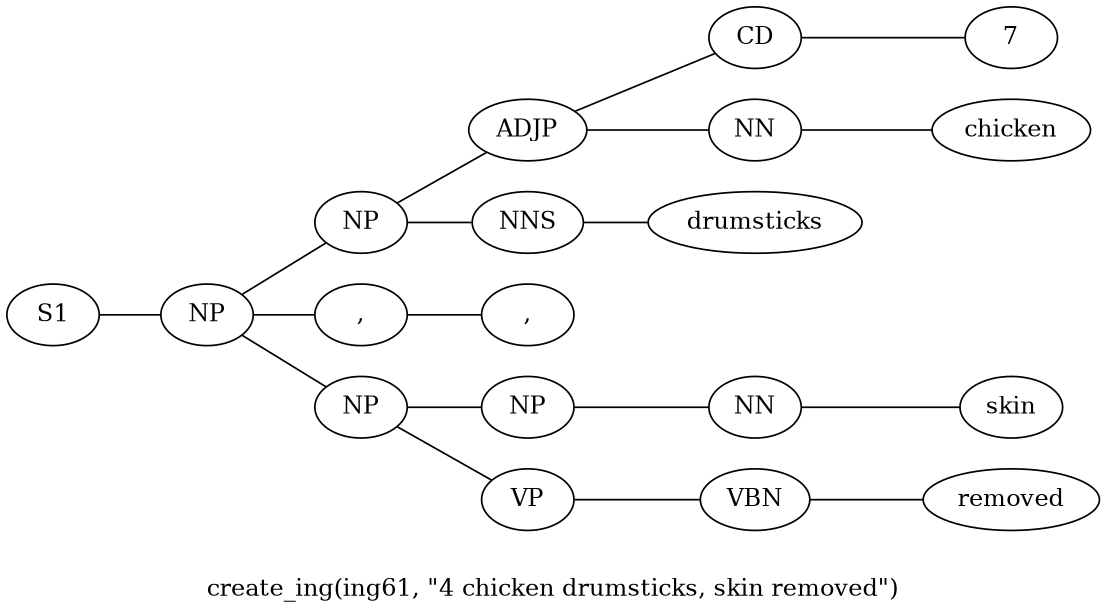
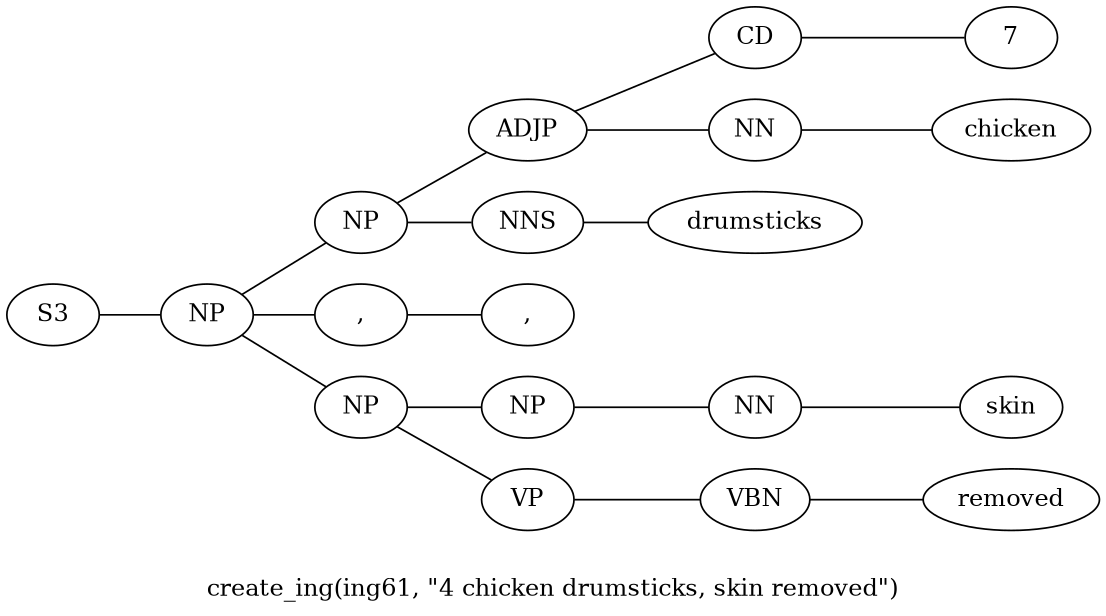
node "S1": label "S1" -> "S3"
